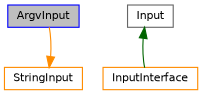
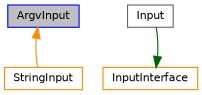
edge "ArgvInput" -> "StringInput": reversed
edge "InputInterface" -> "Input": reversed
